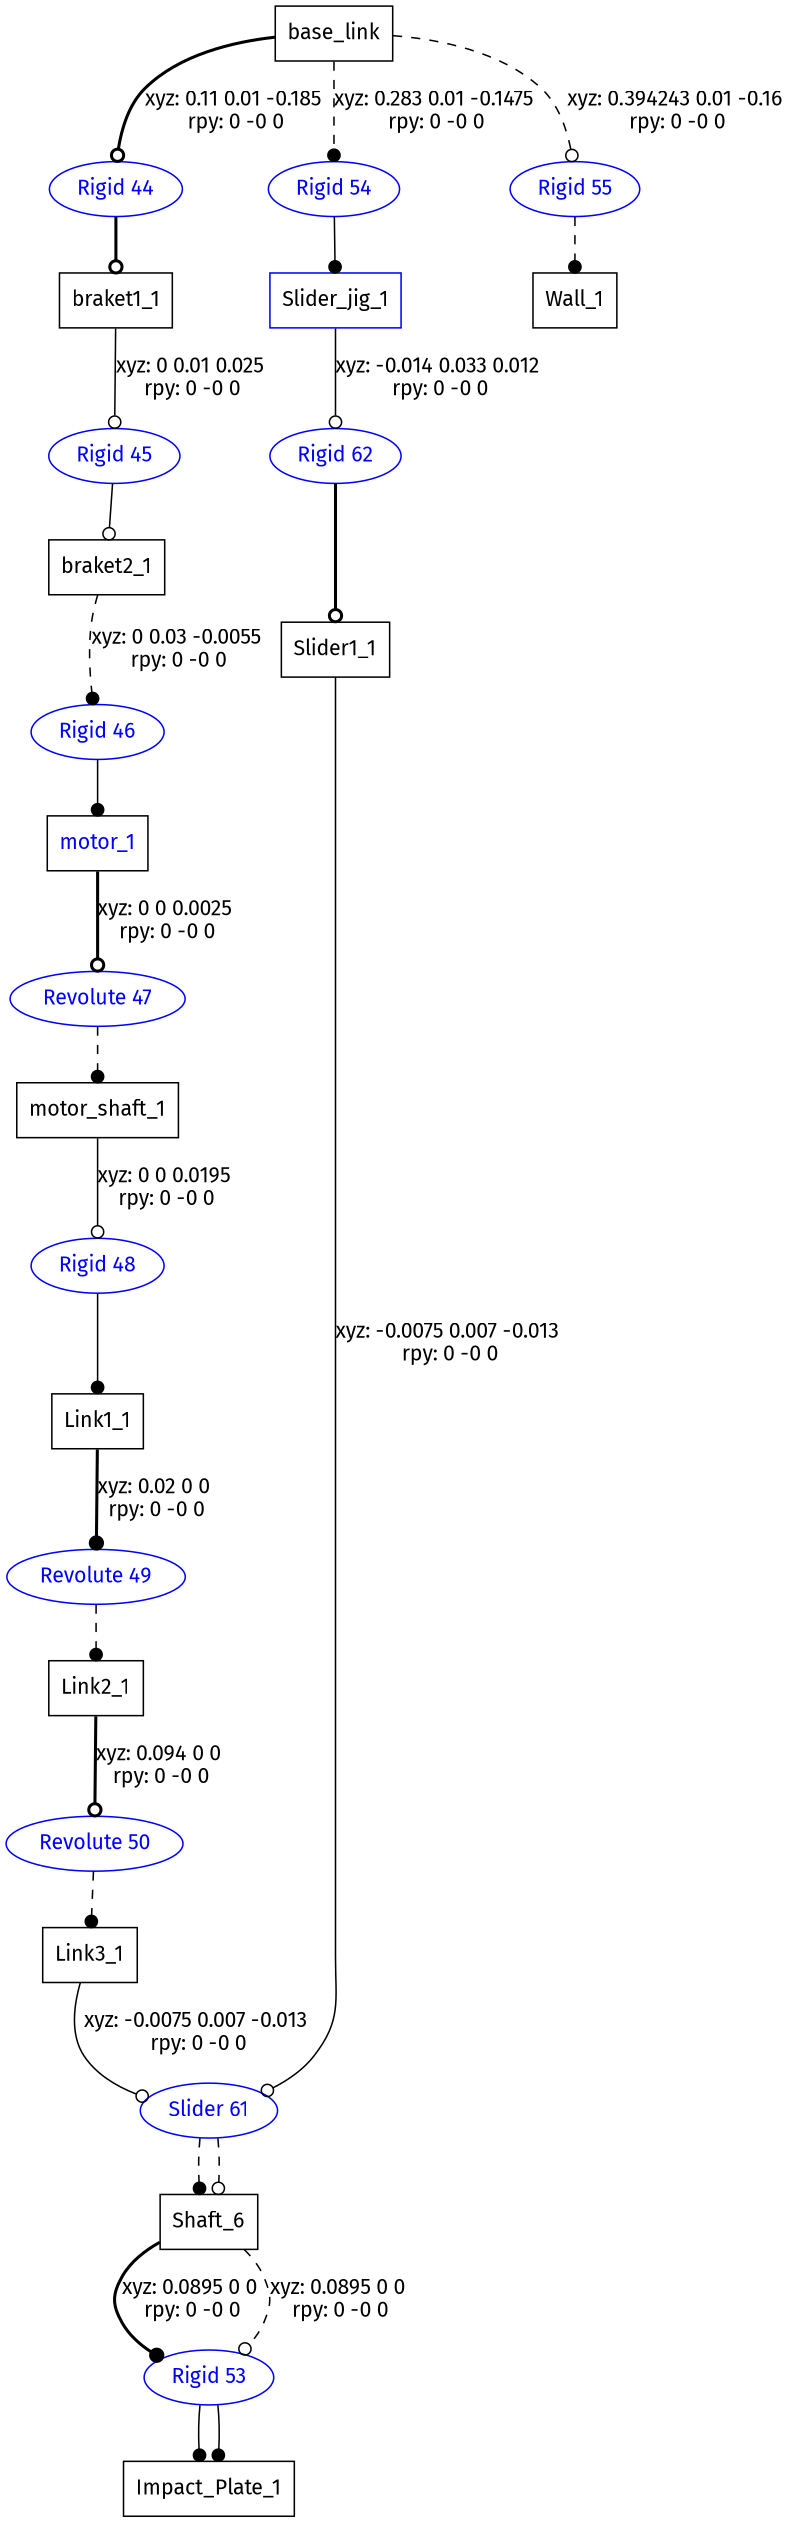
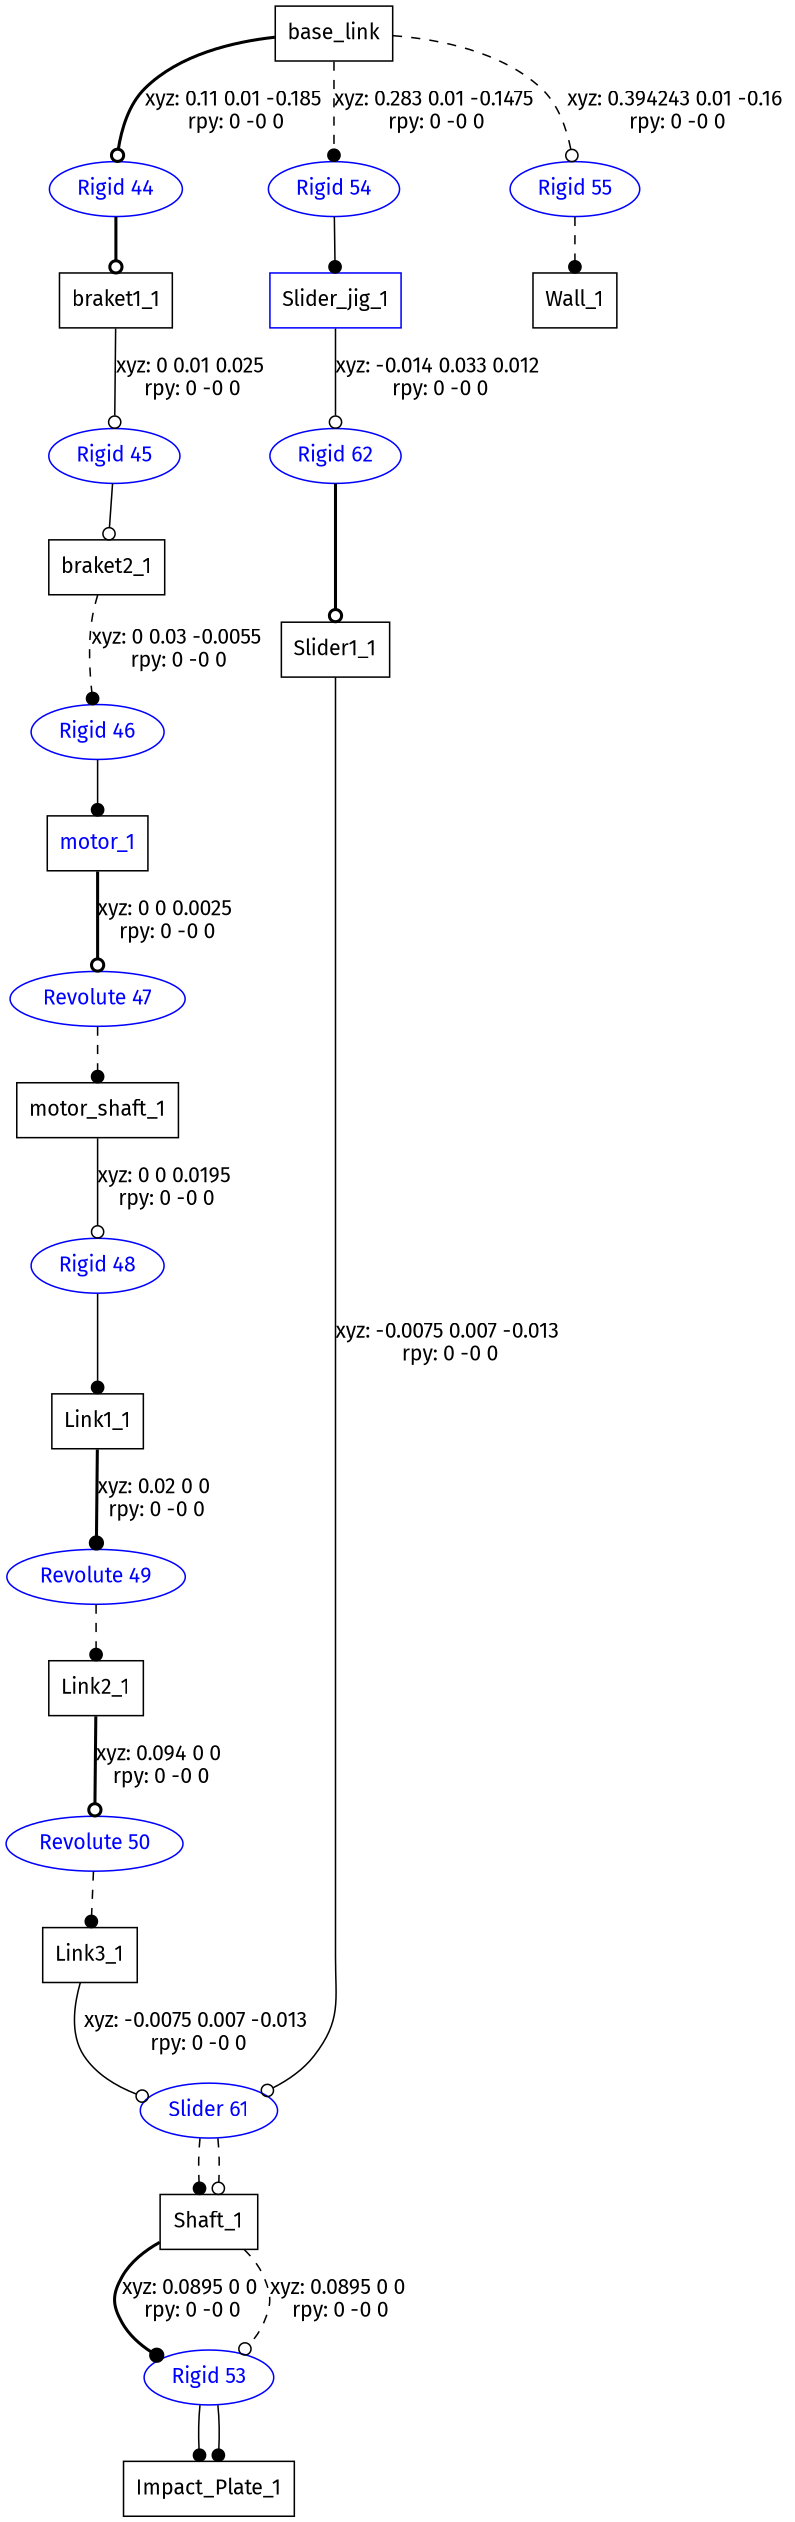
node "Shaft_6": label "Shaft_6" -> "Shaft_1"
